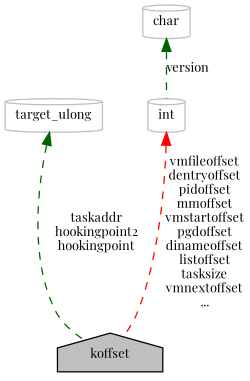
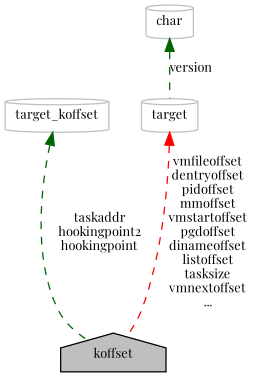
node "target_ulong": label "target_ulong" -> "target_koffset"
node "int": label "int" -> "target"
